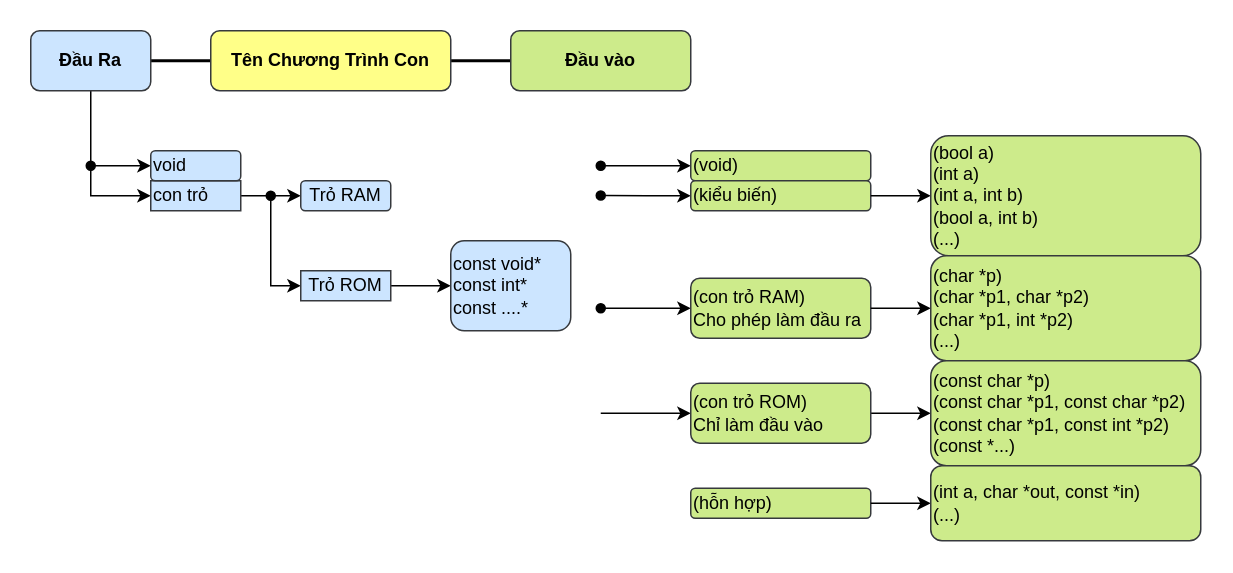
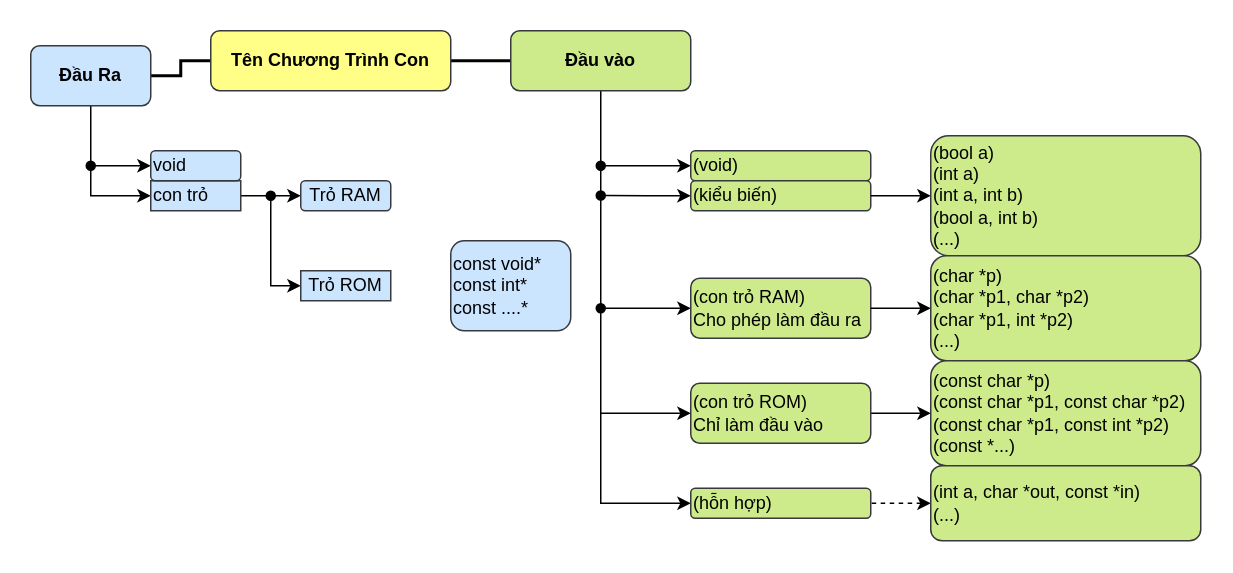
node "Đầu Ra": moved (91, 61) -> (91, 76)
edge "Trỏ ROM" -> "const void* const int* const ....*": removed
edge "Đầu vào" -> "(hỗn hợp)": added
edge "(hỗn hợp)" -> "(int a, char *out, const *in) (...)": style solid -> dashed
